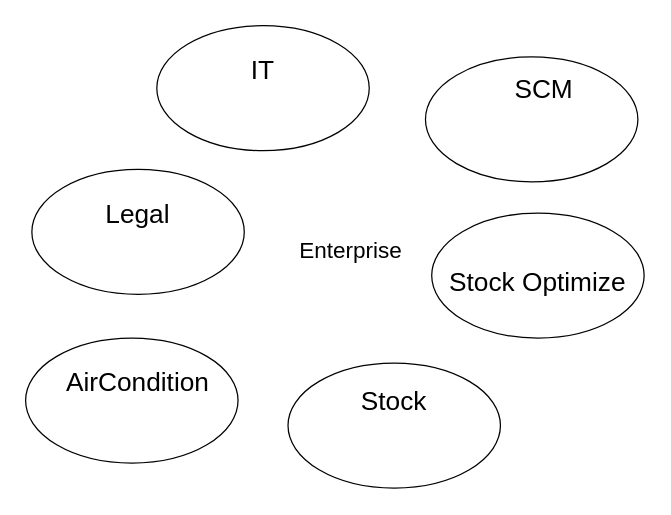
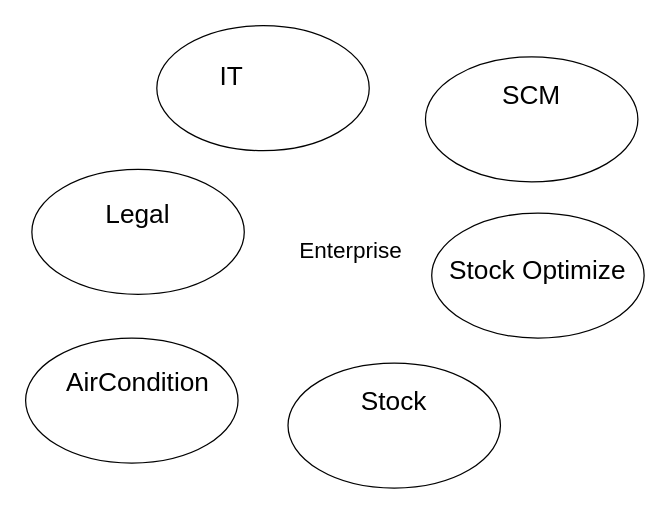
node "IT": moved (263, 69) -> (232, 76)
node "SCM": moved (544, 88) -> (532, 94)
node "Stock Optimize": moved (538, 282) -> (538, 269)
